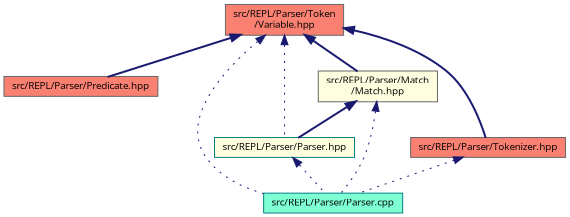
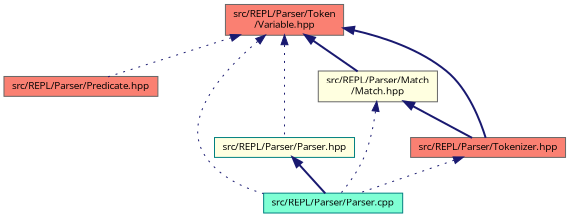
edge "src/REPL/Parser/Predicate.hpp" -> "src/REPL/Parser/Token /Variable.hpp": style bold -> dotted
edge "src/REPL/Parser/Parser.hpp" -> "src/REPL/Parser/Match /Match.hpp": now "src/REPL/Parser/Tokenizer.hpp" -> "src/REPL/Parser/Match /Match.hpp"
edge "src/REPL/Parser/Parser.cpp" -> "src/REPL/Parser/Parser.hpp": style dotted -> bold
